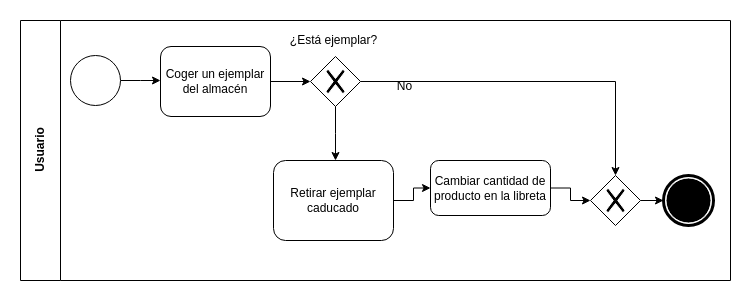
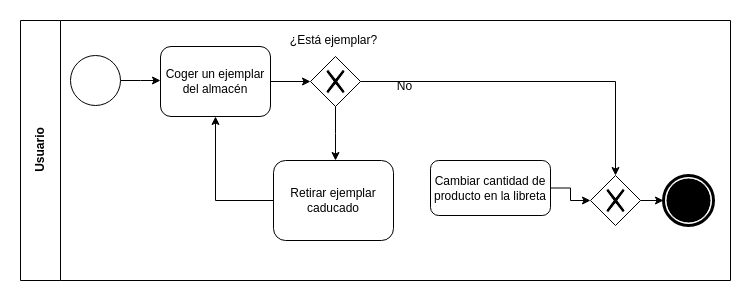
edge "Retirar ejemplar caducado" -> "Cambiar cantidad de producto en la libreta": now "Retirar ejemplar caducado" -> "Coger un ejemplar del almacén"
